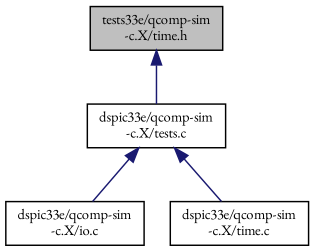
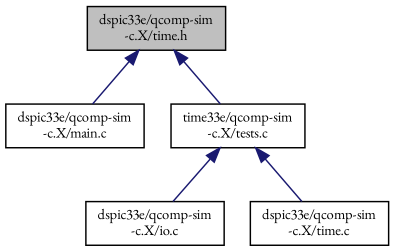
node "tests33e/qcomp-sim -c.X/time.h": label "tests33e/qcomp-sim -c.X/time.h" -> "dspic33e/qcomp-sim -c.X/time.h"
node "dspic33e/qcomp-sim -c.X/main.c": added
node "dspic33e/qcomp-sim -c.X/tests.c": label "dspic33e/qcomp-sim -c.X/tests.c" -> "time33e/qcomp-sim -c.X/tests.c"
